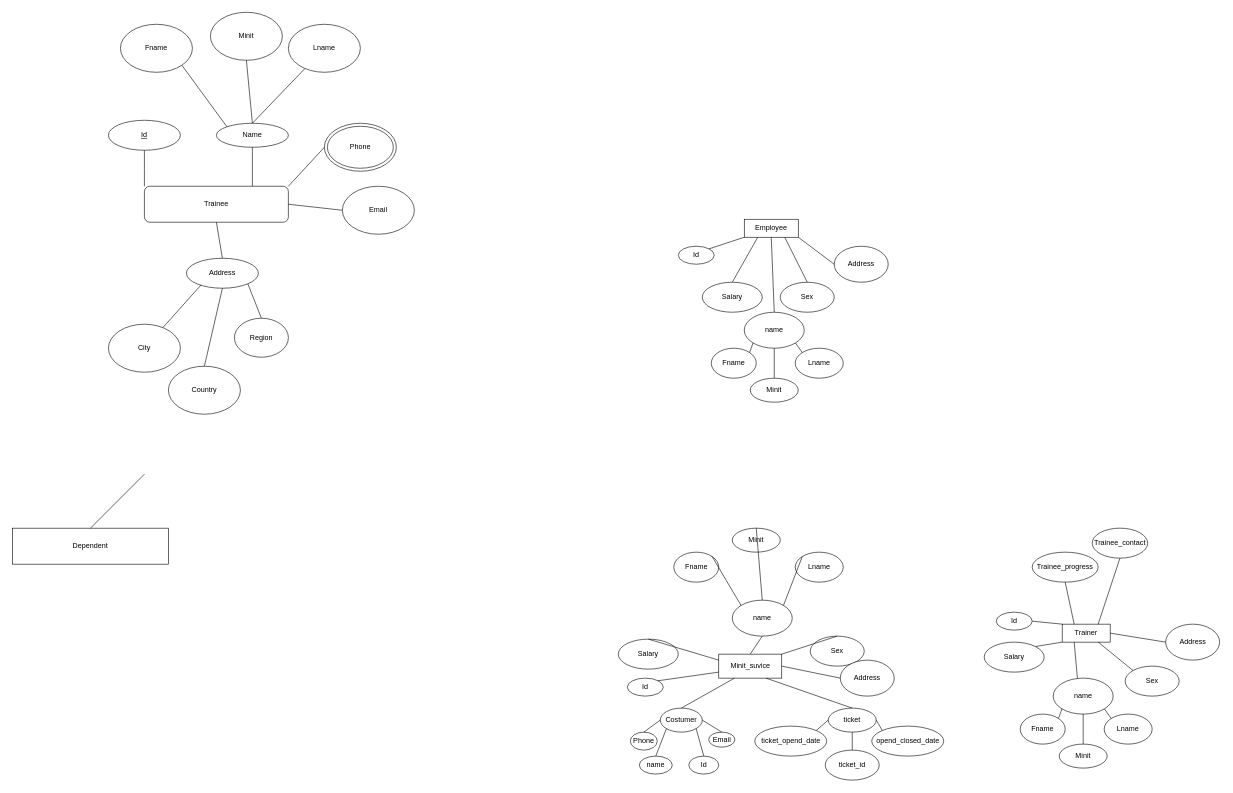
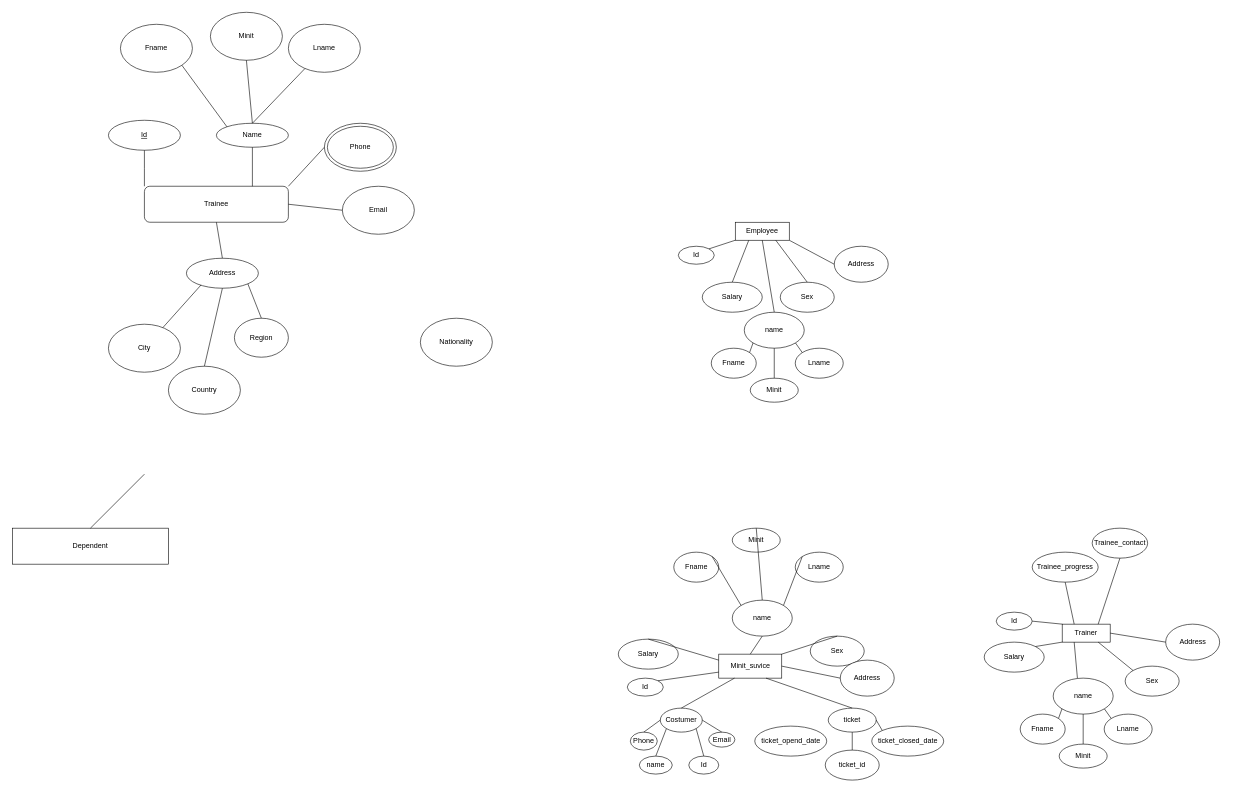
node "Employee": moved (771, 228) -> (762, 231)
node "Nationality": added
edge "ticket" -- "ticket_opend_date": removed
node "opend_closed_date": label "opend_closed_date" -> "ticket_closed_date"
